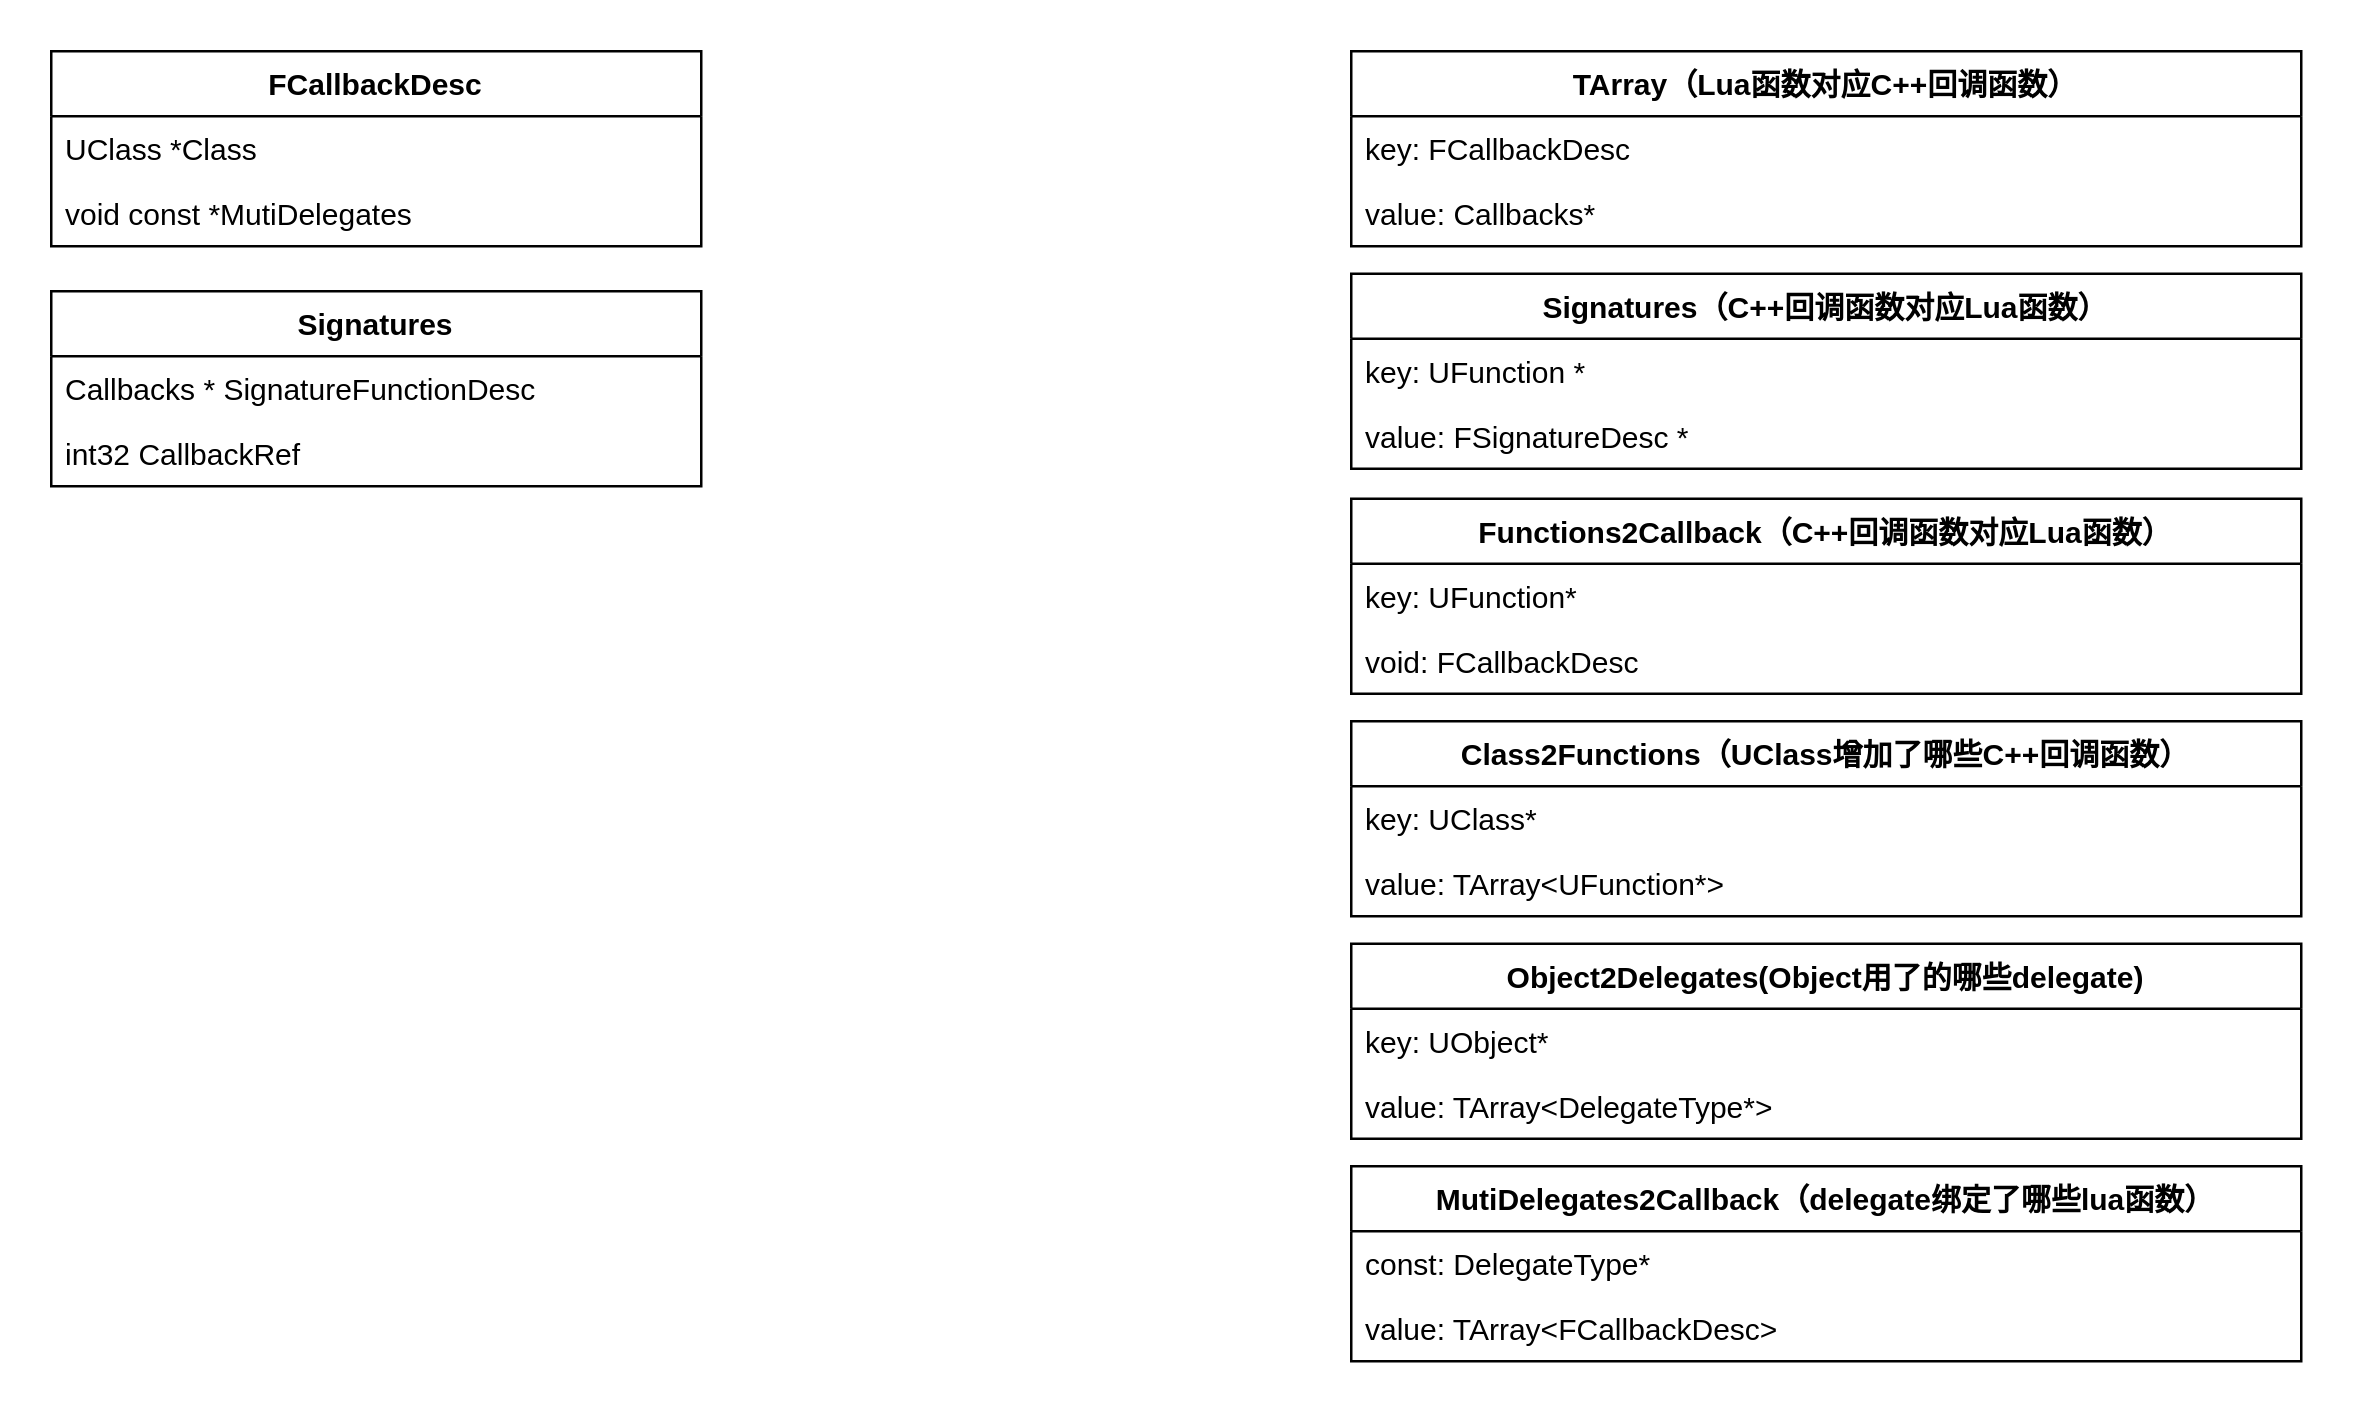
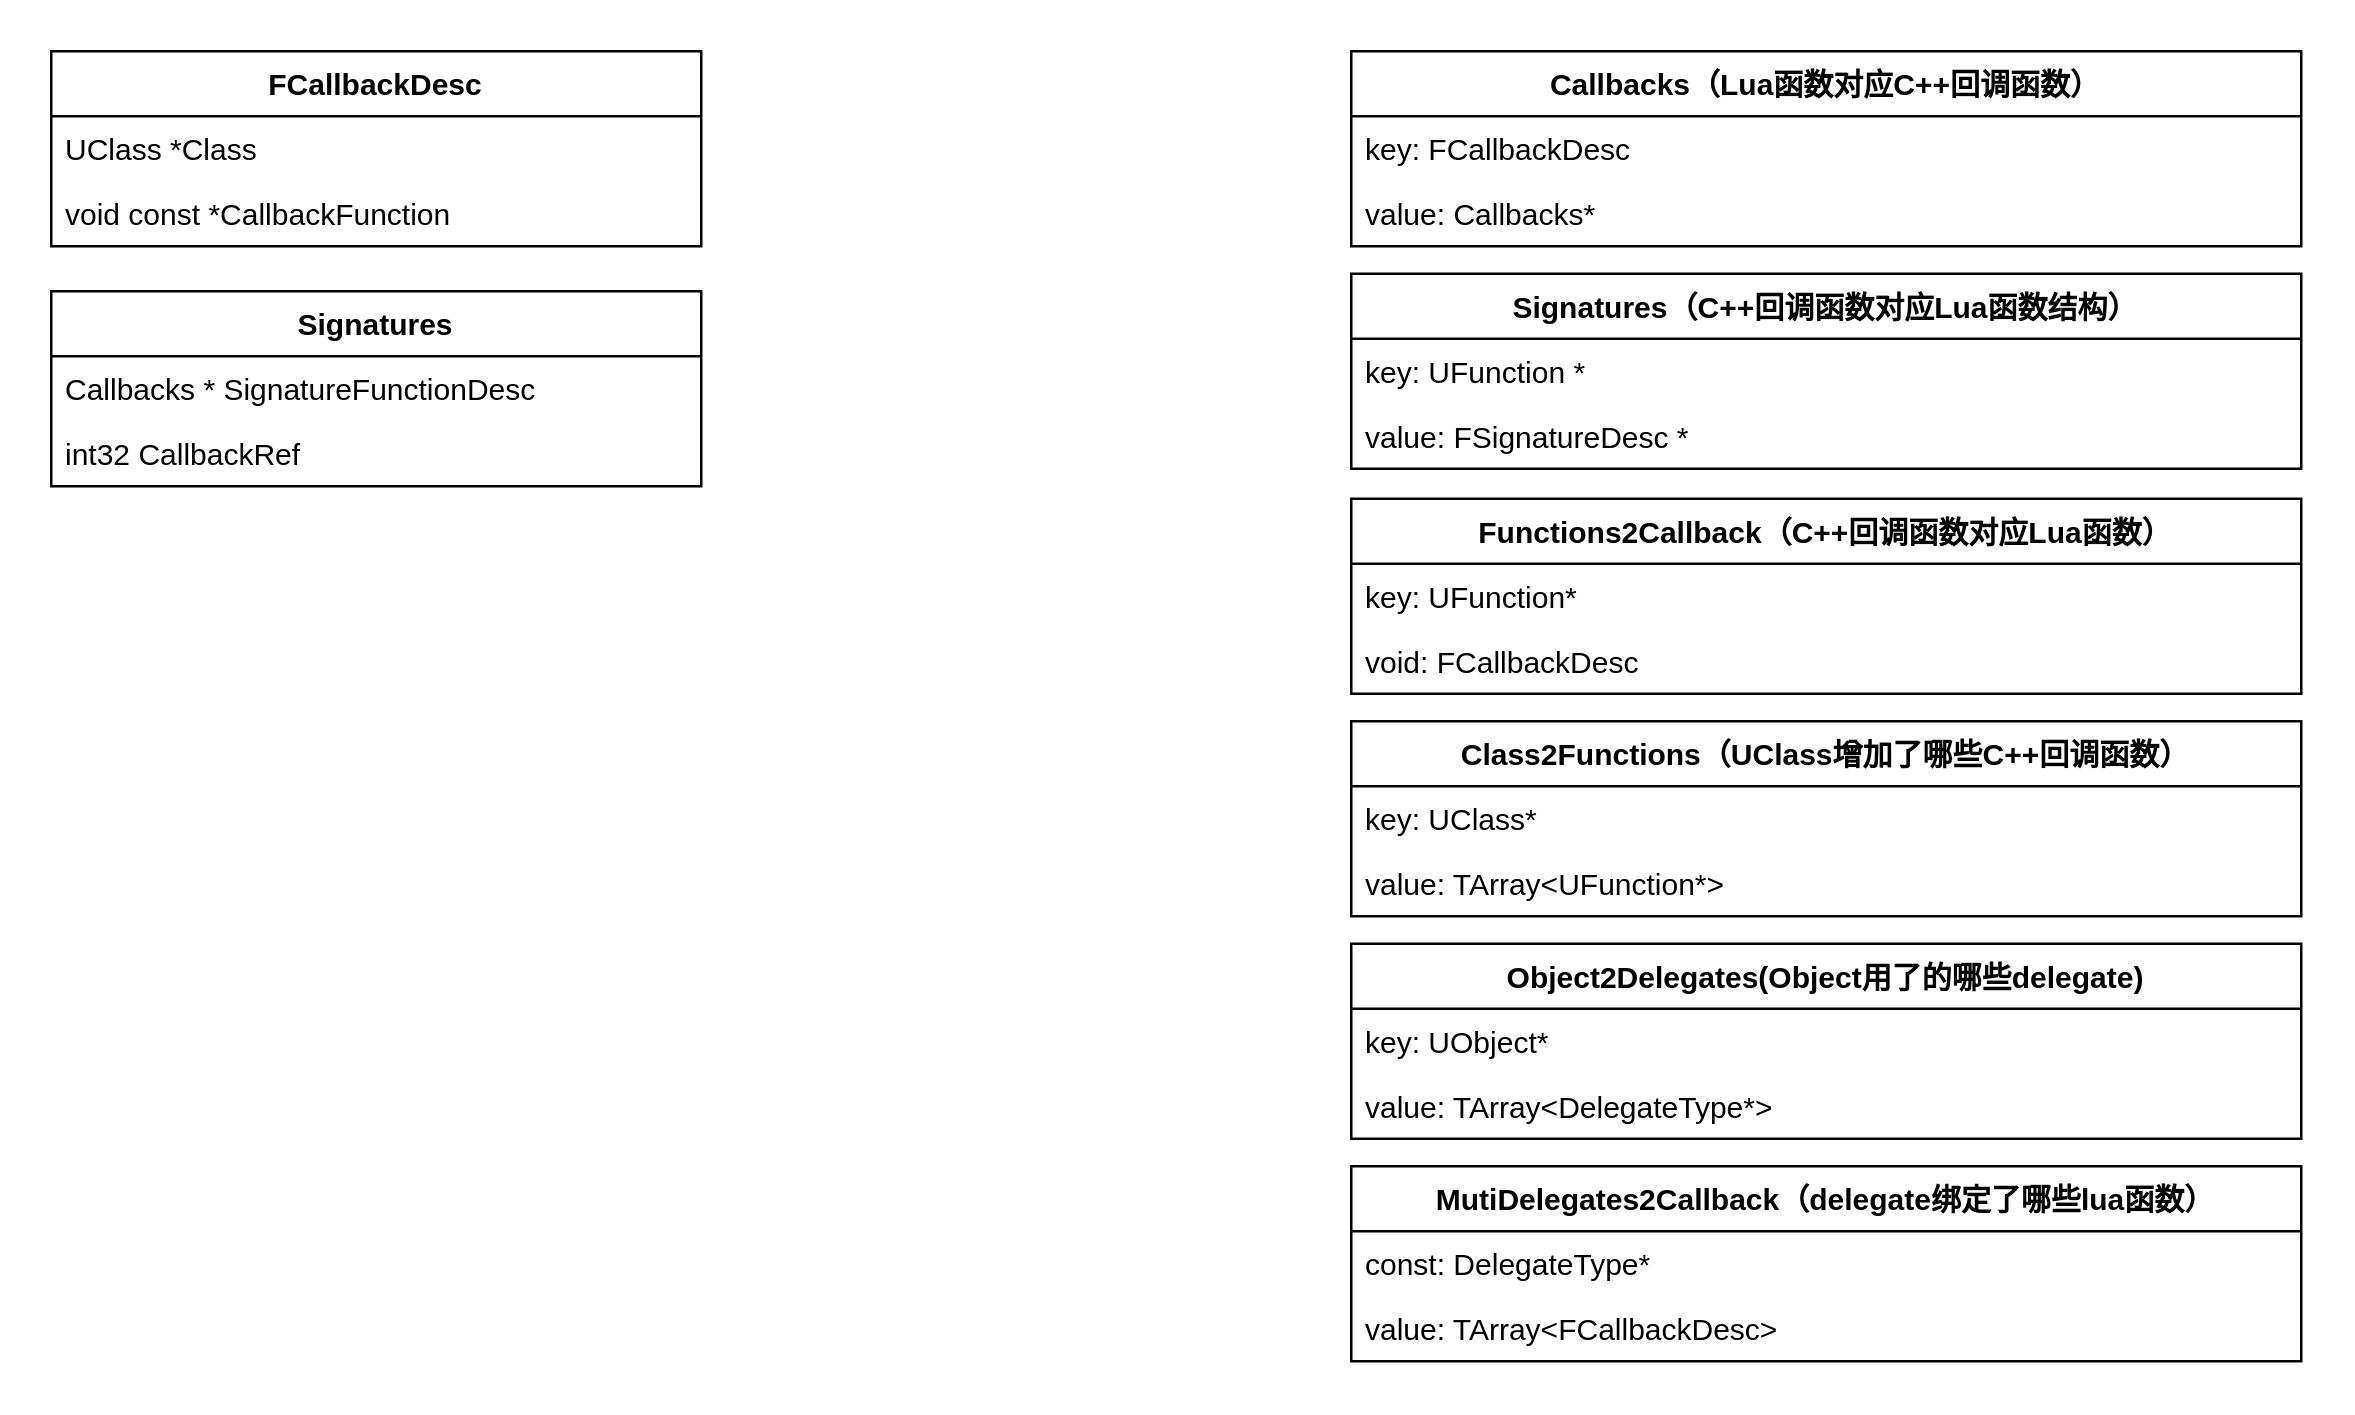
node "TArray（Lua函数对应C++回调函数）": label "TArray（Lua函数对应C++回调函数）" -> "Callbacks（Lua函数对应C++回调函数）"
node "void const *MutiDelegates": label "void const *MutiDelegates" -> "void const *CallbackFunction"
node "Signatures（C++回调函数对应Lua函数）": label "Signatures（C++回调函数对应Lua函数）" -> "Signatures（C++回调函数对应Lua函数结构）"
